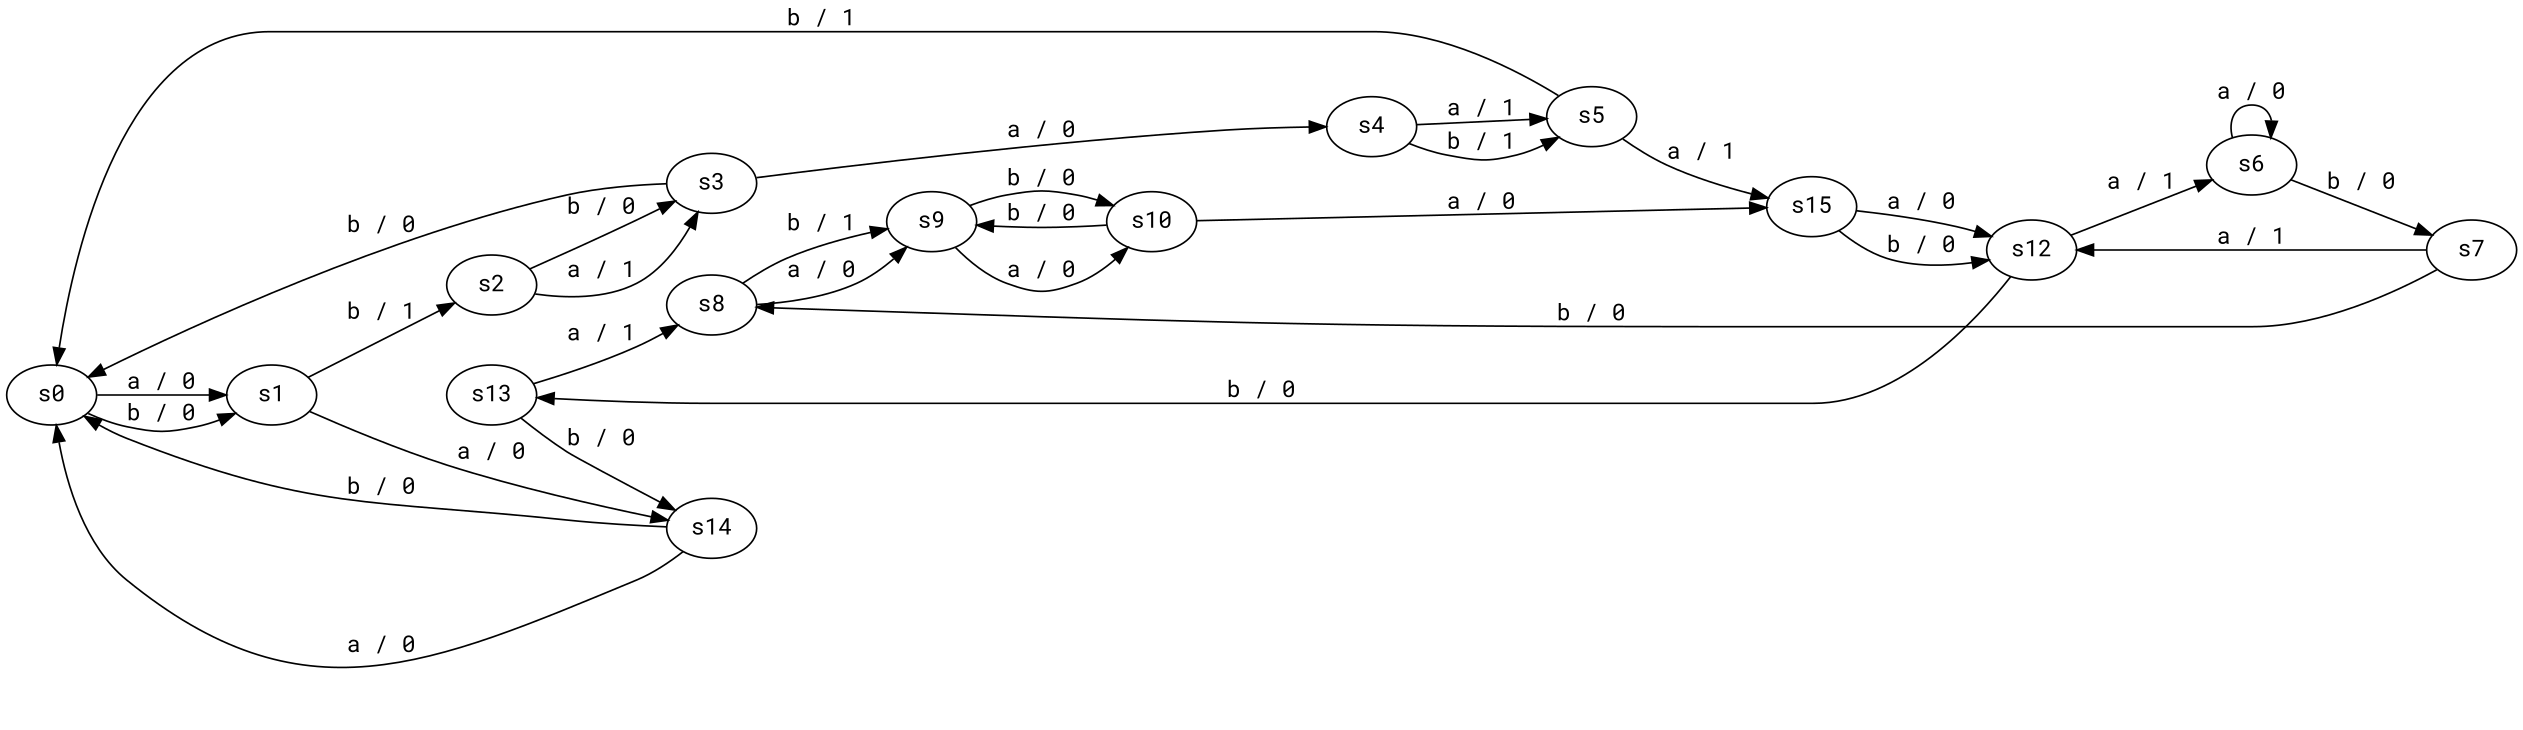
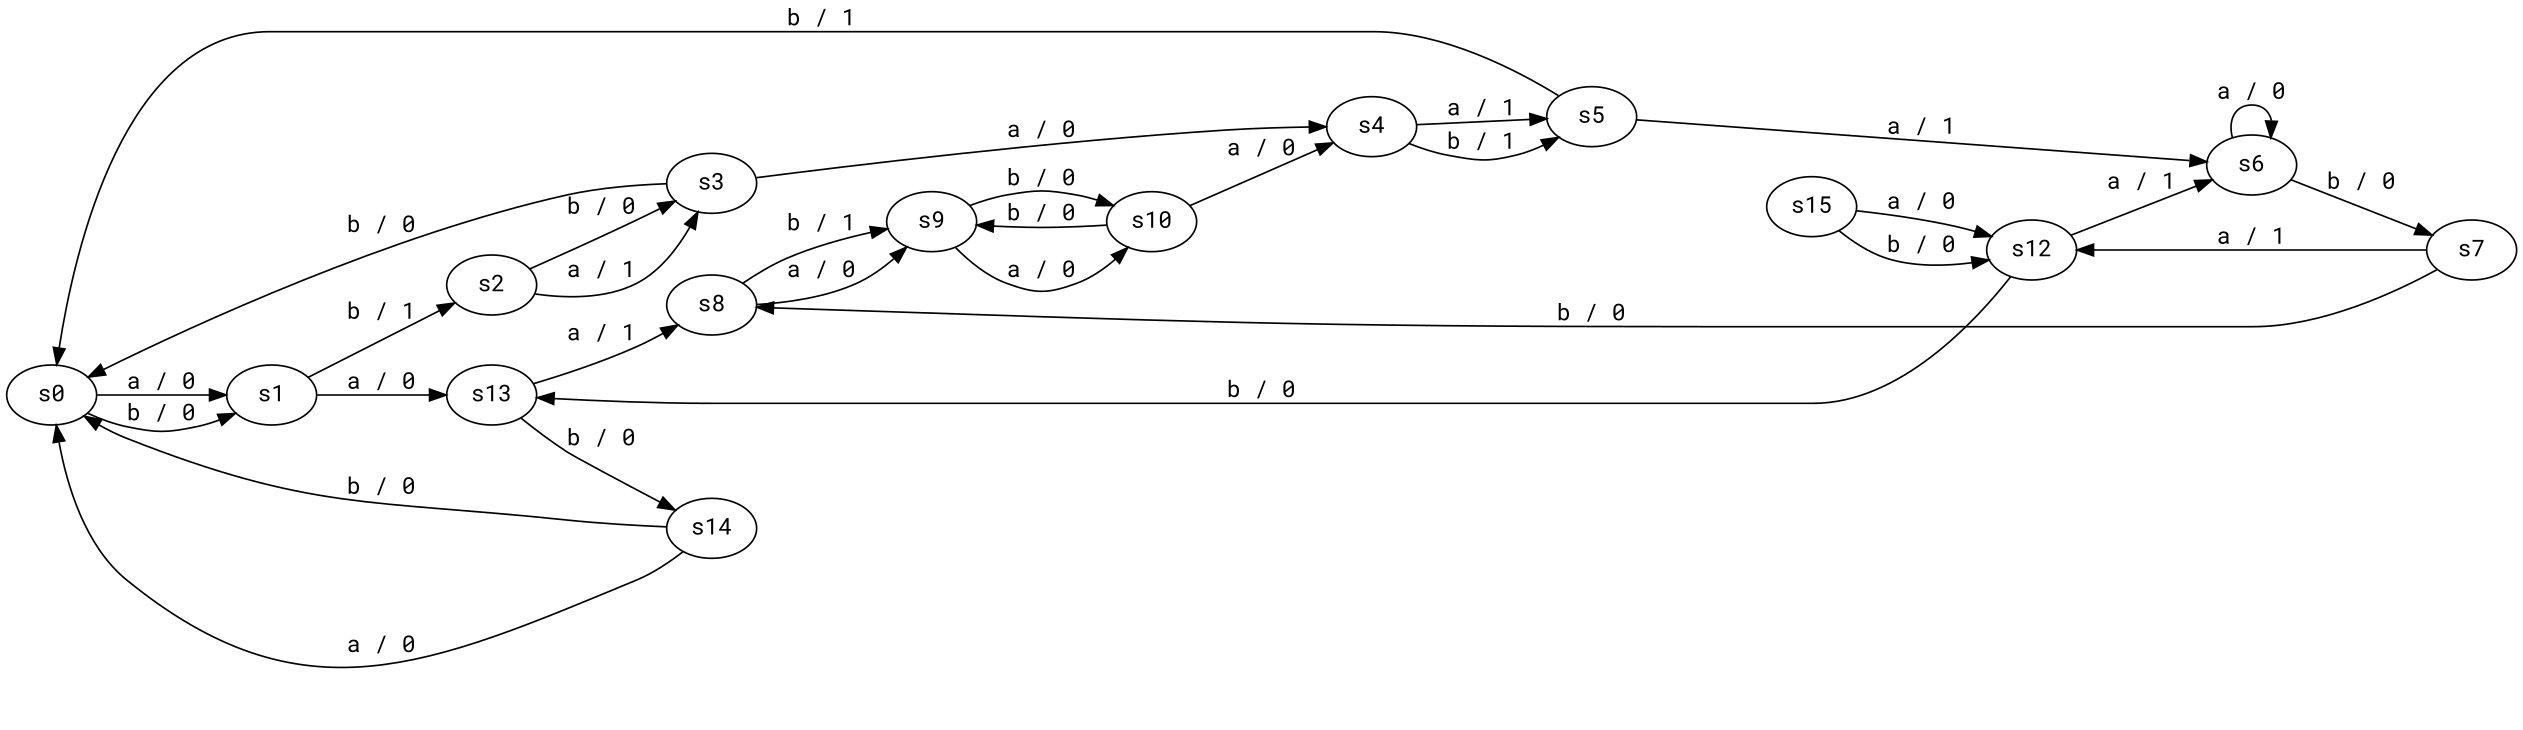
edge "s5" -> "s15": now "s5" -> "s6"
edge "s10" -> "s15": now "s10" -> "s4"
edge "s1" -> "s14": now "s1" -> "s13"
